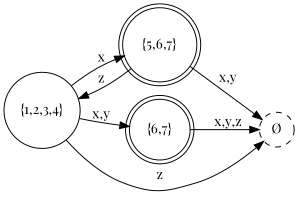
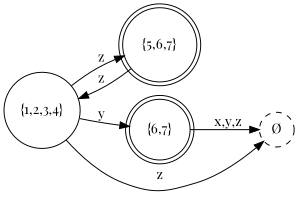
edge "{1,2,3,4}" -> "{5,6,7}": label "x" -> "z"
edge "{5,6,7}" -> "Ø": removed, label "x,y"
edge "{1,2,3,4}" -> "{6,7}": label "x,y" -> "y"
